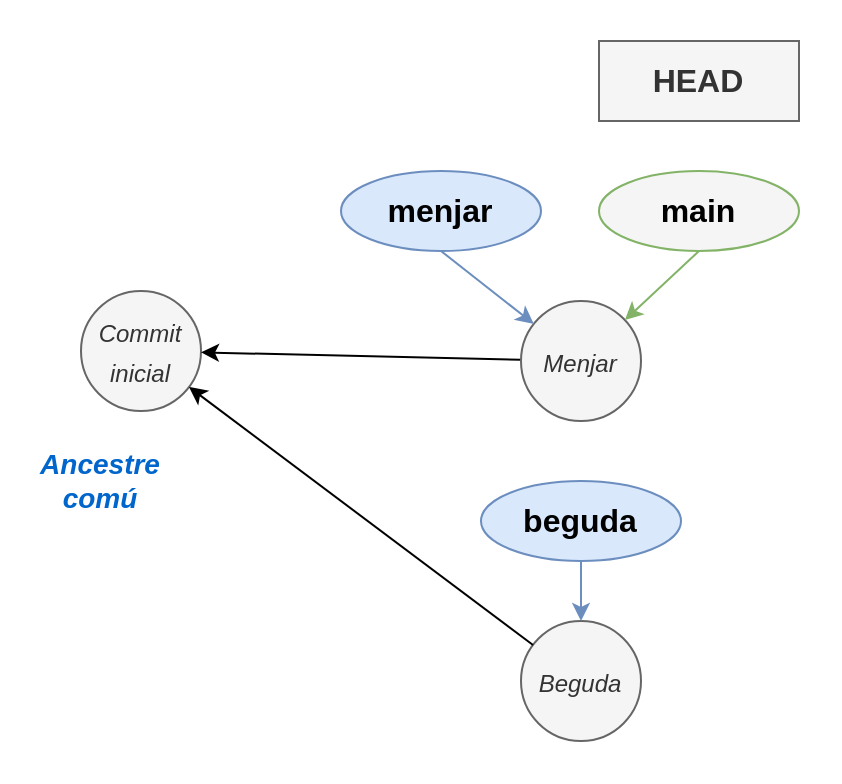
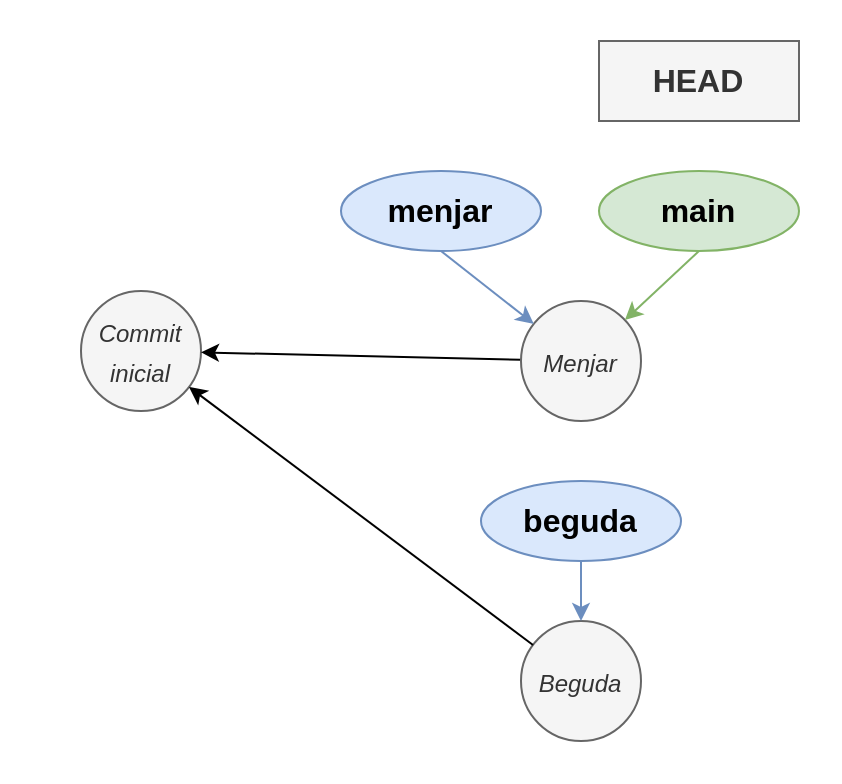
node "main": fillcolor #f5f5f5 -> #d5e8d4
node "Ancestre comú": removed
